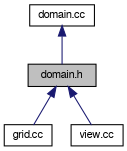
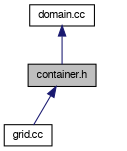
node "domain.h": label "domain.h" -> "container.h"
node "view.cc": removed
